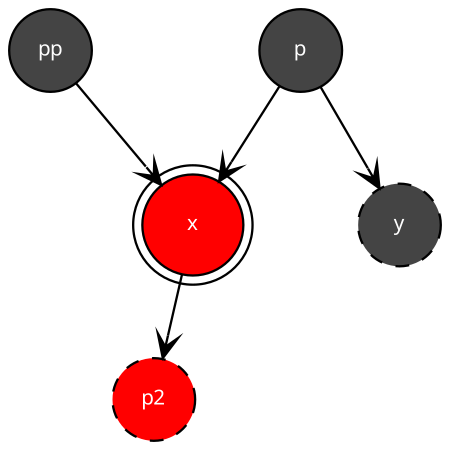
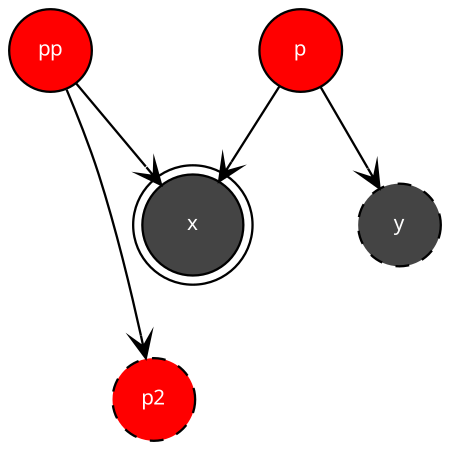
node "pp": fillcolor #444444 -> red
node "p": fillcolor #444444 -> red
node "x": fillcolor red -> #444444
edge "x" -> "p2": now "pp" -> "p2"
